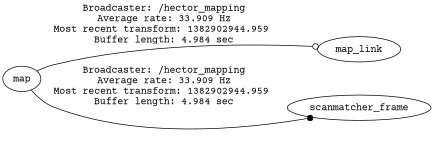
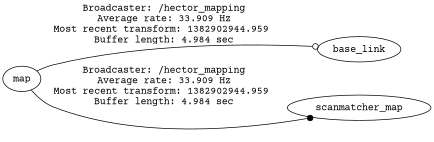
node "map_link": label "map_link" -> "base_link"
node "scanmatcher_frame": label "scanmatcher_frame" -> "scanmatcher_map"
